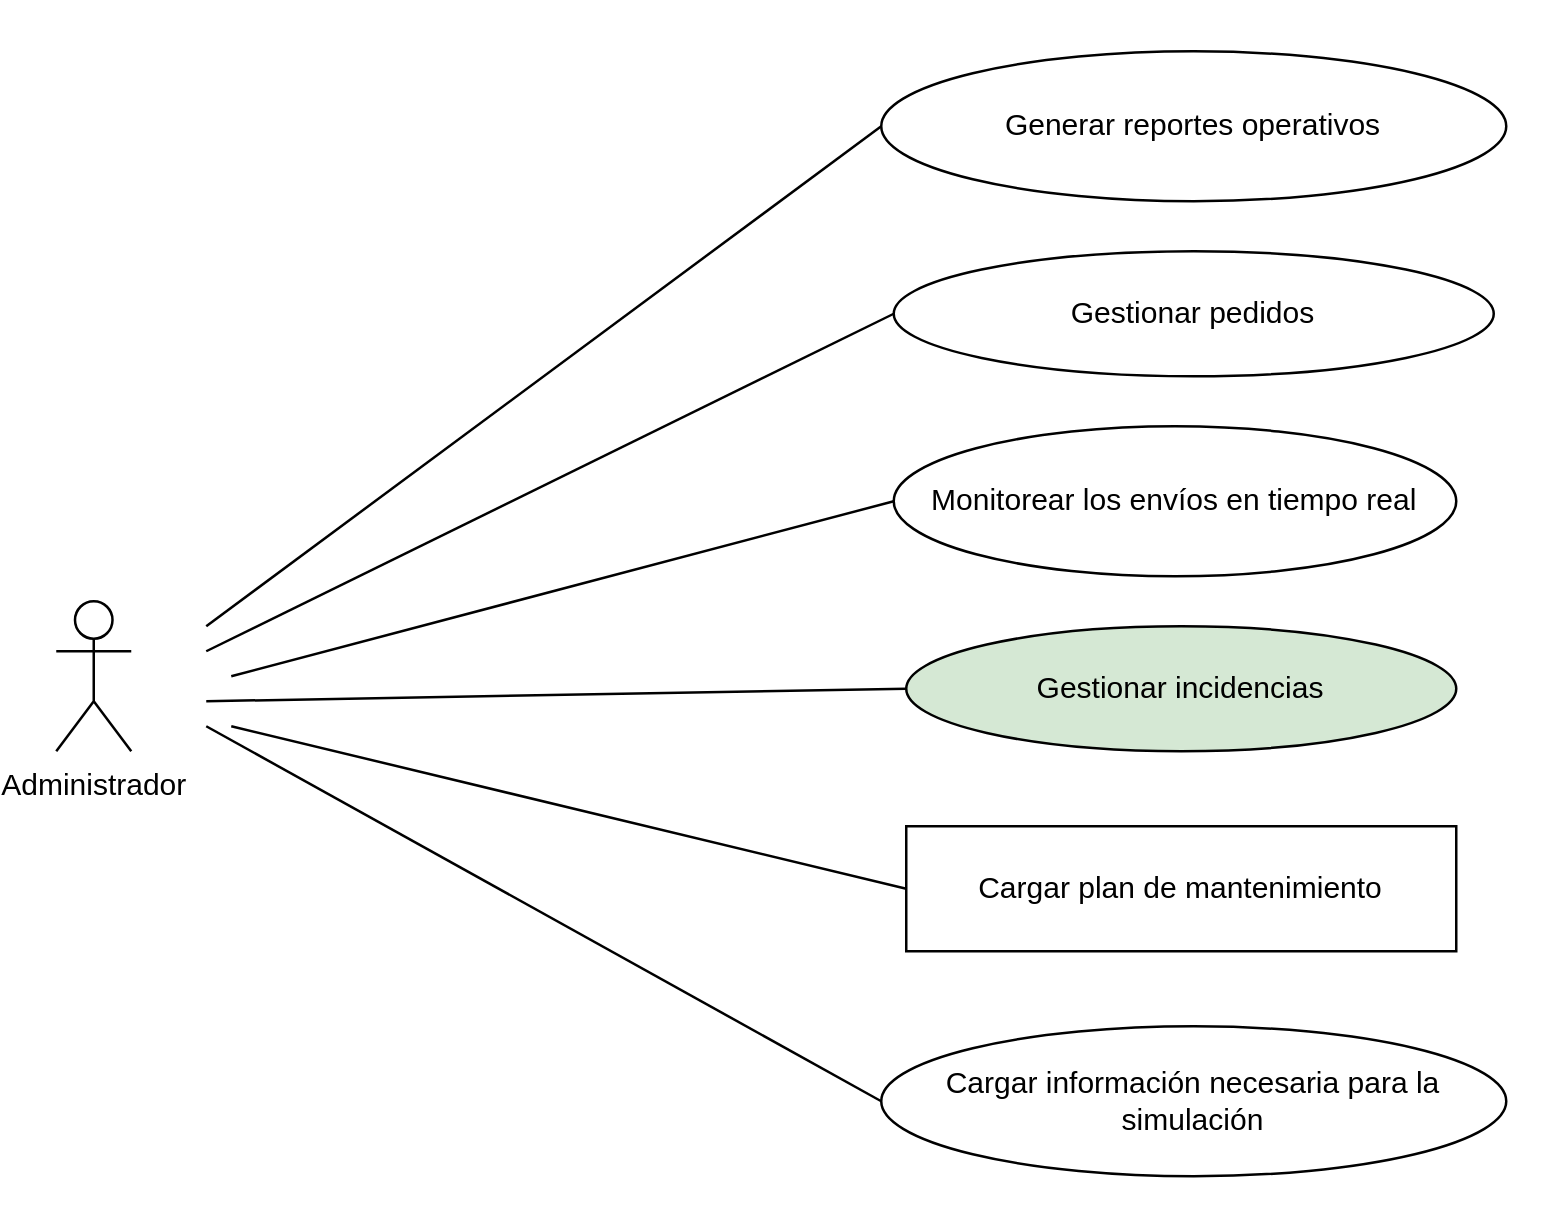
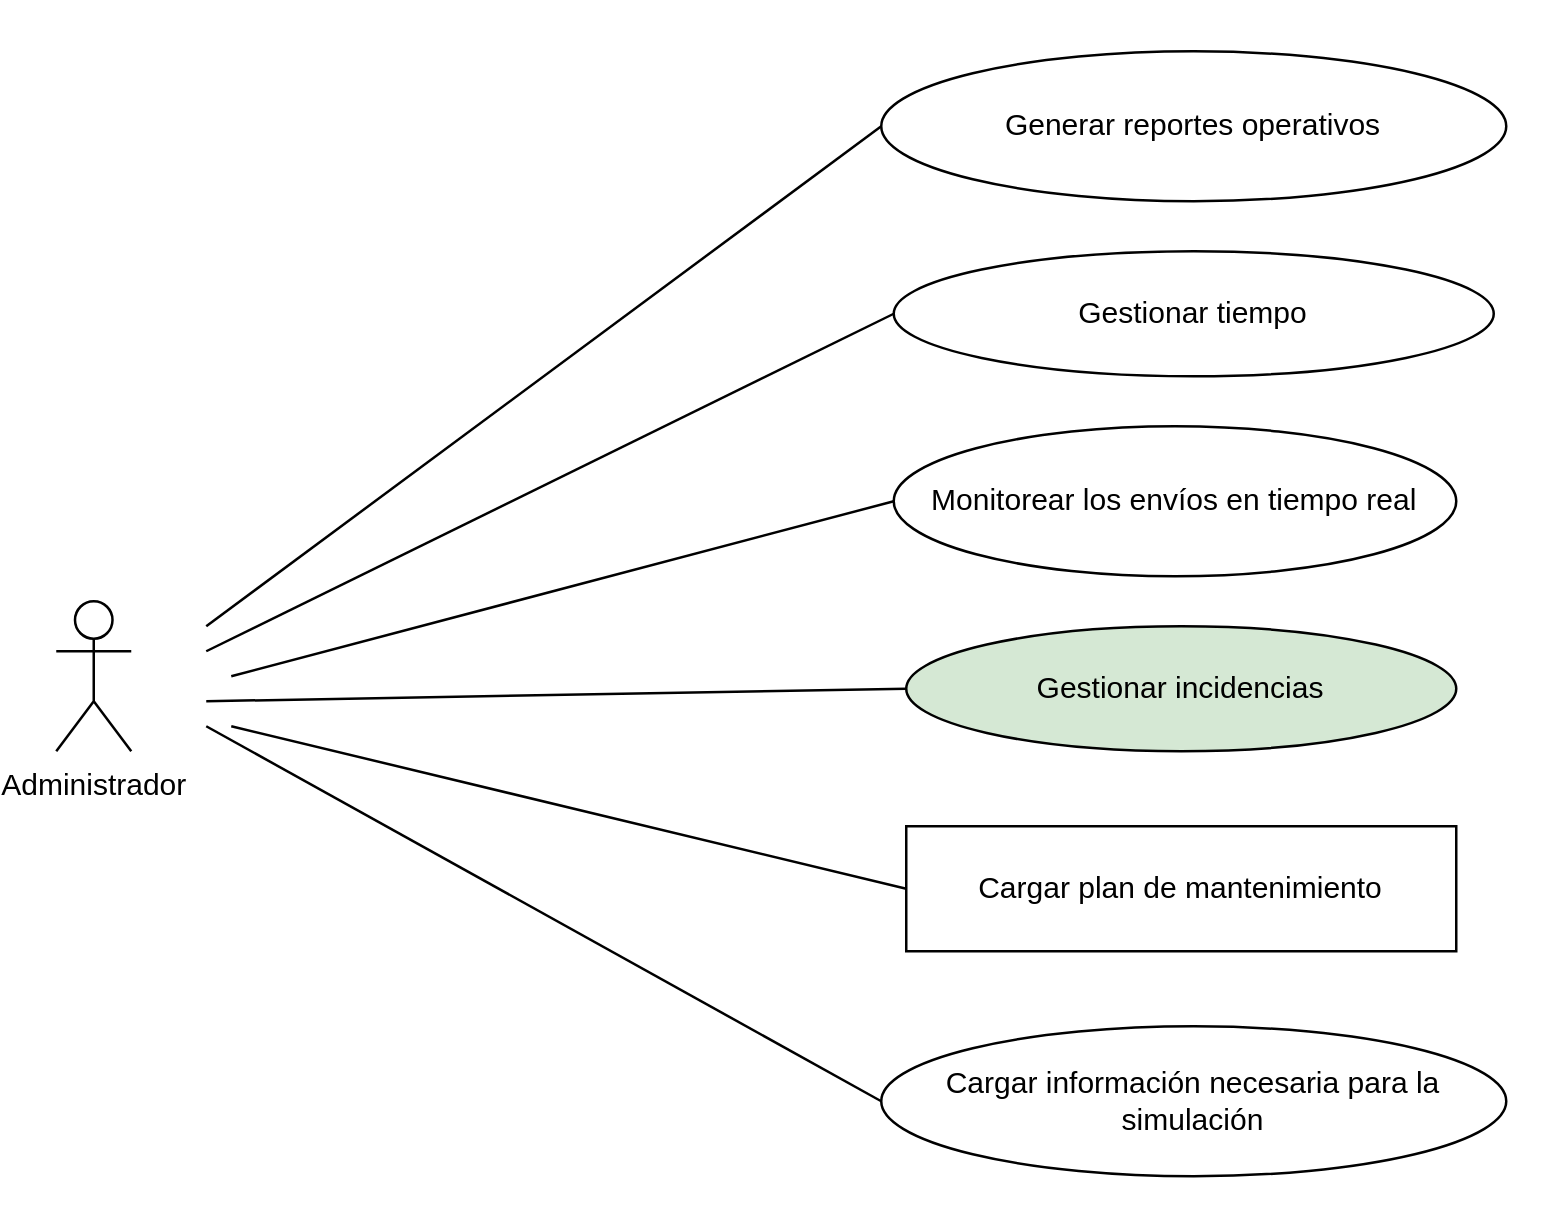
node "Gestionar pedidos": label "Gestionar pedidos" -> "Gestionar tiempo"
